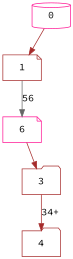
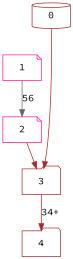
node "0": color deeppink -> brown
edge "0" -> "1": now "0" -> "3"
node "1": color brown -> deeppink
node "6": label "6" -> "2"
